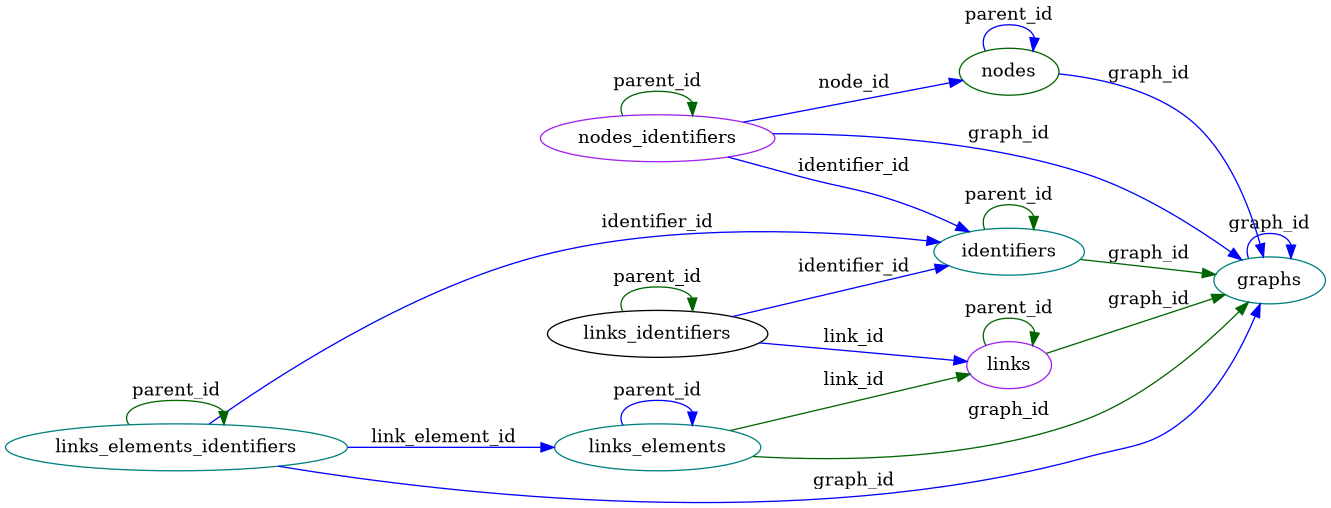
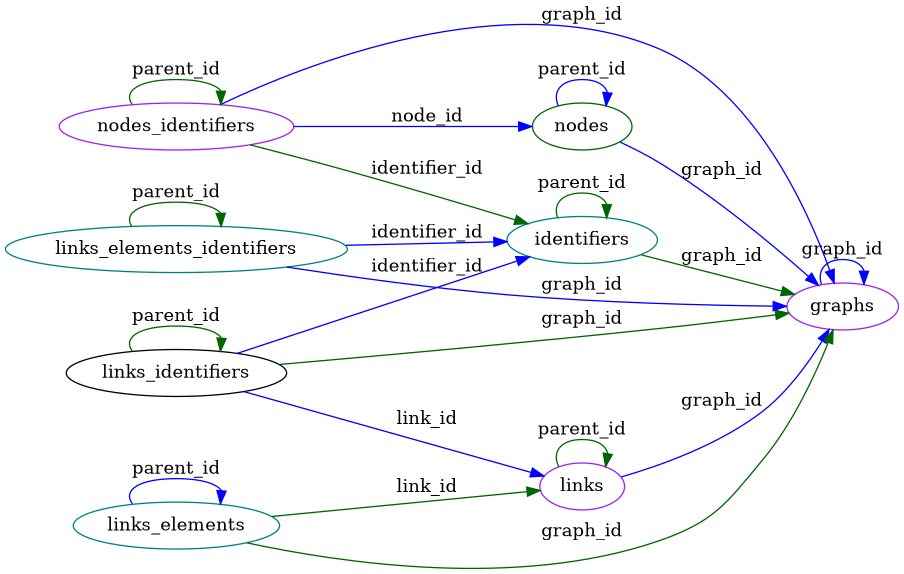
edge "nodes_identifiers" -> "identifiers": color blue -> darkgreen
node "graphs": color teal -> purple
edge "links" -> "graphs": color darkgreen -> blue
edge "links_identifiers" -> "graphs": added, label "graph_id"
edge "links_elements_identifiers" -> "links_elements": removed, label "link_element_id"
